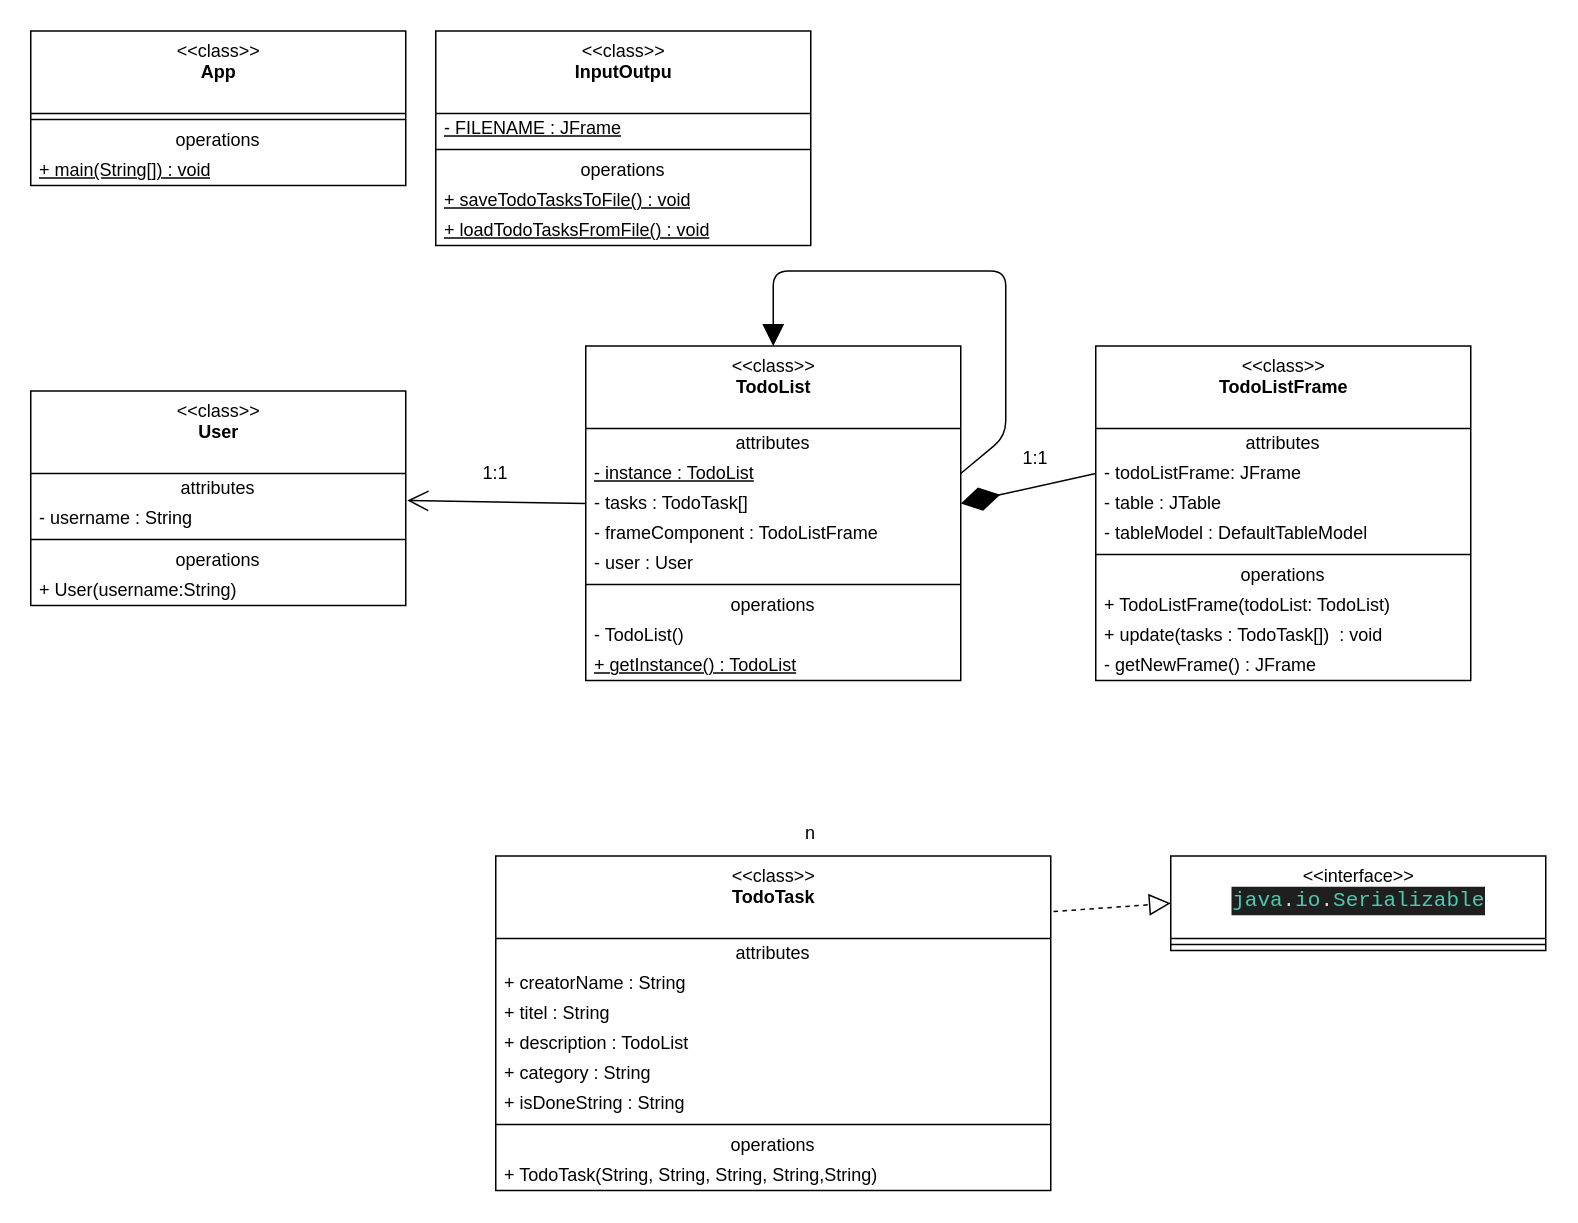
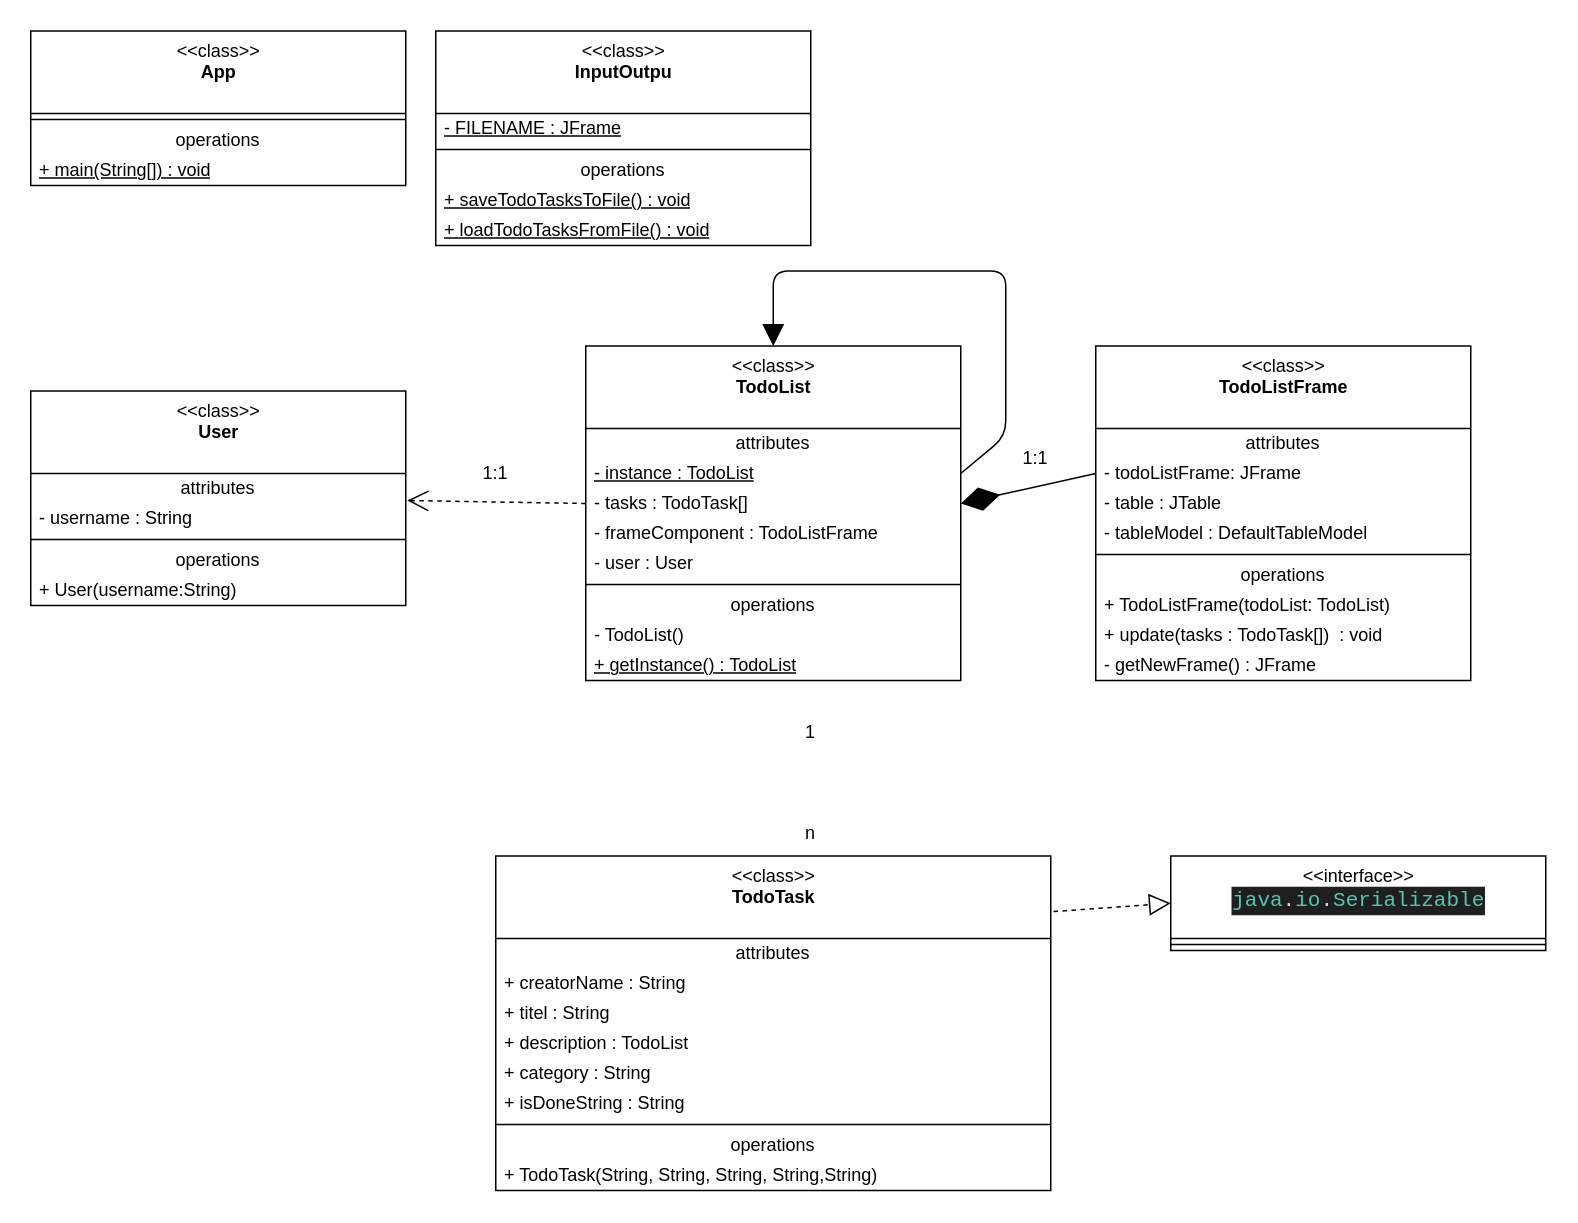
edge "- tasks : TodoTask[]" -> "- username : String": style solid -> dashed
node "1": added
